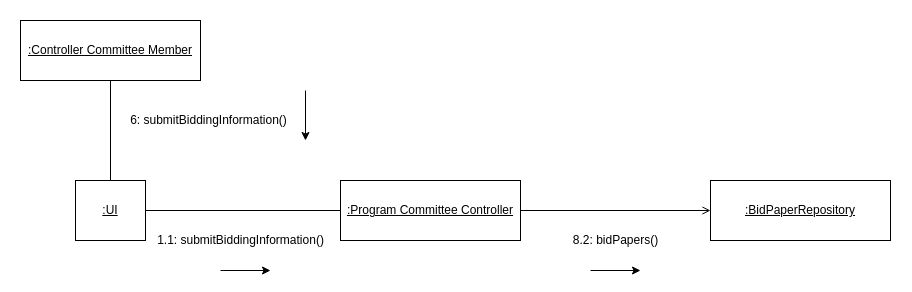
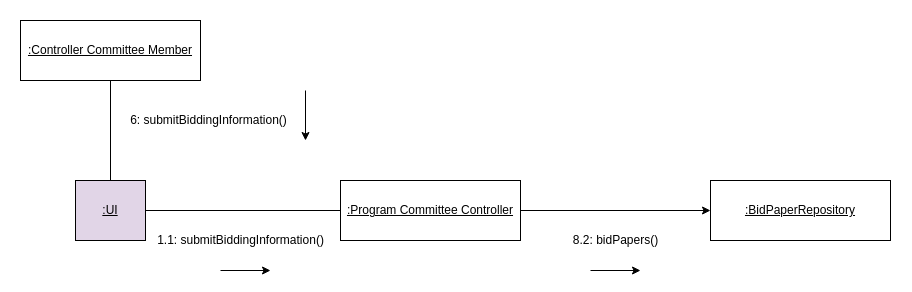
node ":UI": fillcolor #ffffff -> #e1d5e7
edge ":Program Committee Controller" -> ":BidPaperRepository": arrowhead open -> classic
